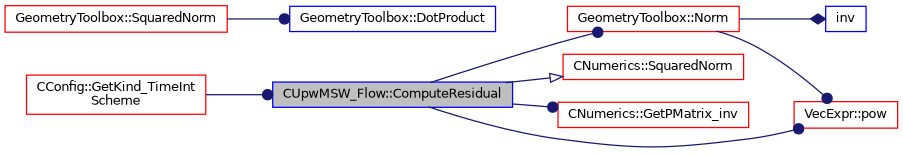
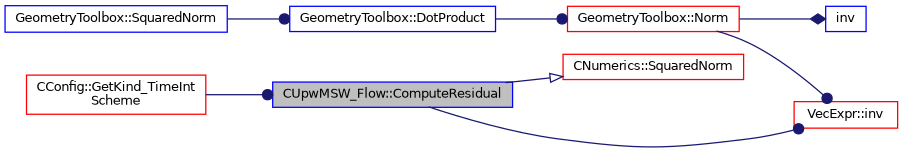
node "GeometryToolbox::SquaredNorm": color red -> blue
edge "CUpwMSW_Flow::ComputeResidual" -> "GeometryToolbox::Norm": now "GeometryToolbox::DotProduct" -> "GeometryToolbox::Norm"
node "CNumerics::GetPMatrix_inv": removed
node "VecExpr::pow": label "VecExpr::pow" -> "VecExpr::inv"
